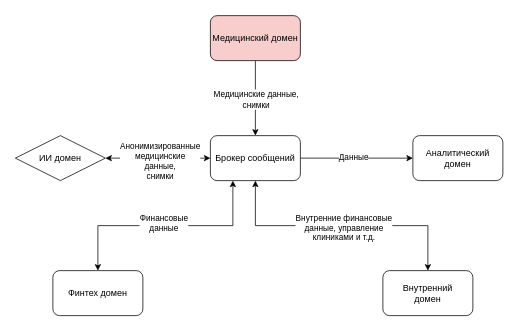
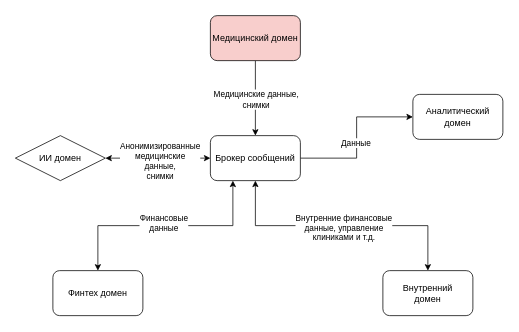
node "Аналитический домен": moved (458, 158) -> (458, 117)
